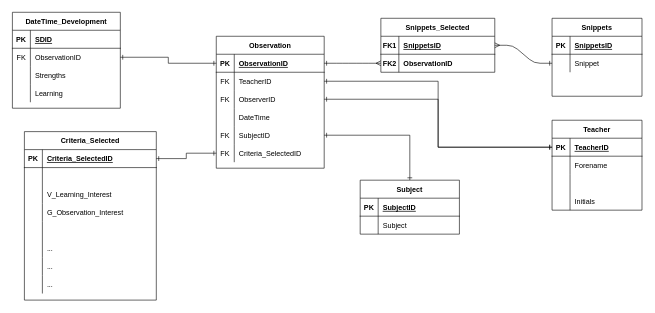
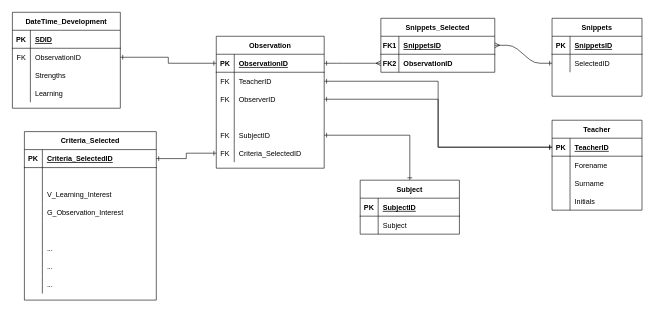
node "Snippet": label "Snippet" -> "SelectedID"
node "DateTime": removed
node "Surname": added
